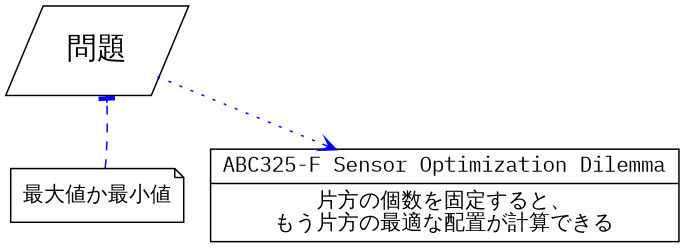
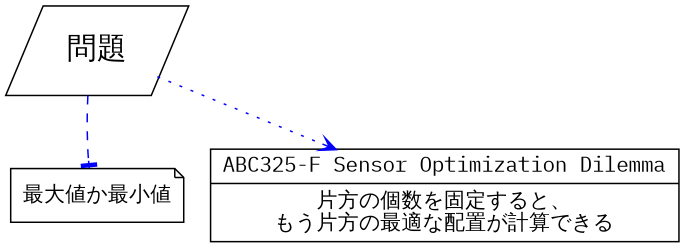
edge "最大値か最小値" -> "問題": reversed
